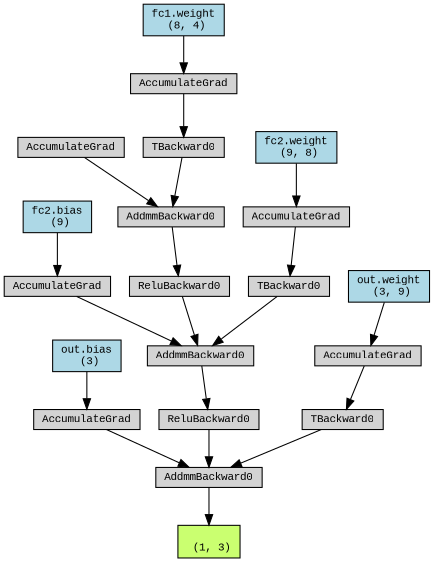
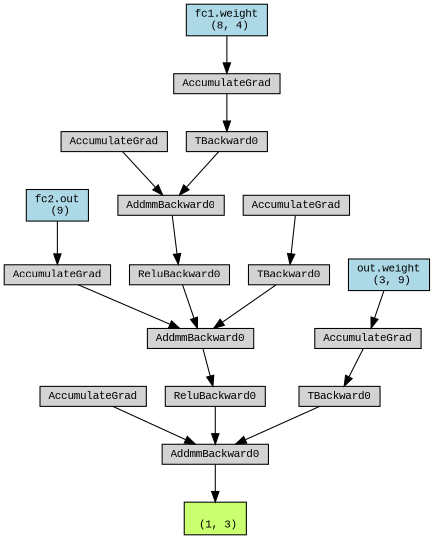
node "fc2.weight (9, 8)": removed
node "fc2.bias (9)": label "fc2.bias (9)" -> "fc2.out (9)"
node "out.bias (3)": removed
